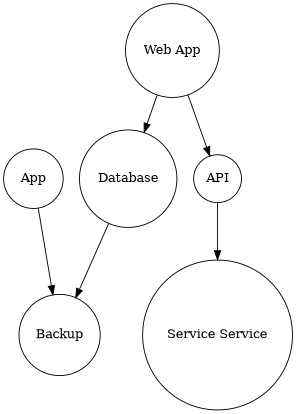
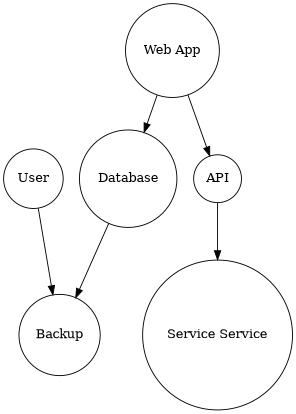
node "App": label "App" -> "User"
